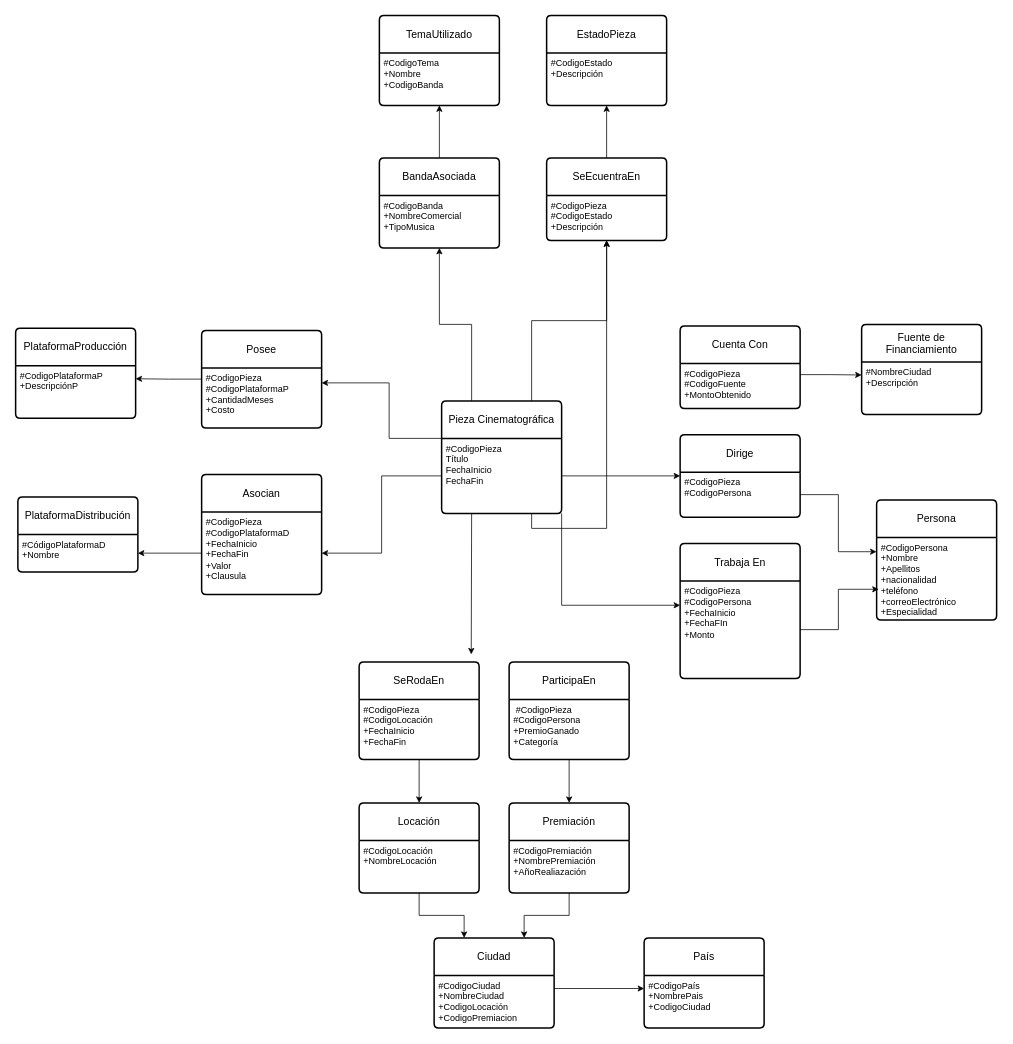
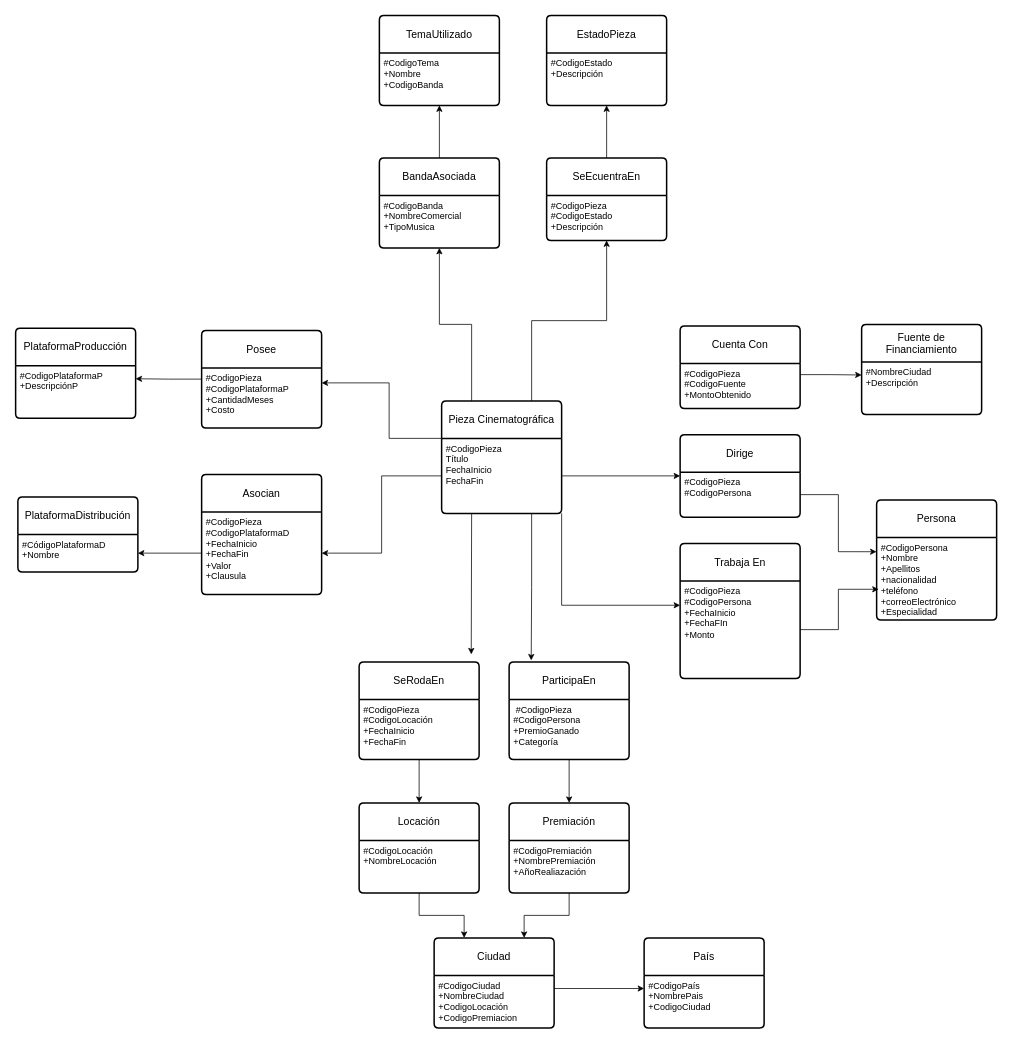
edge "#CodigoPieza Título FechaInicio FechaFin" -> "#CodigoPieza #CodigoEstado +Descripción": now "#CodigoPieza Título FechaInicio FechaFin" -> "ParticipaEn"
